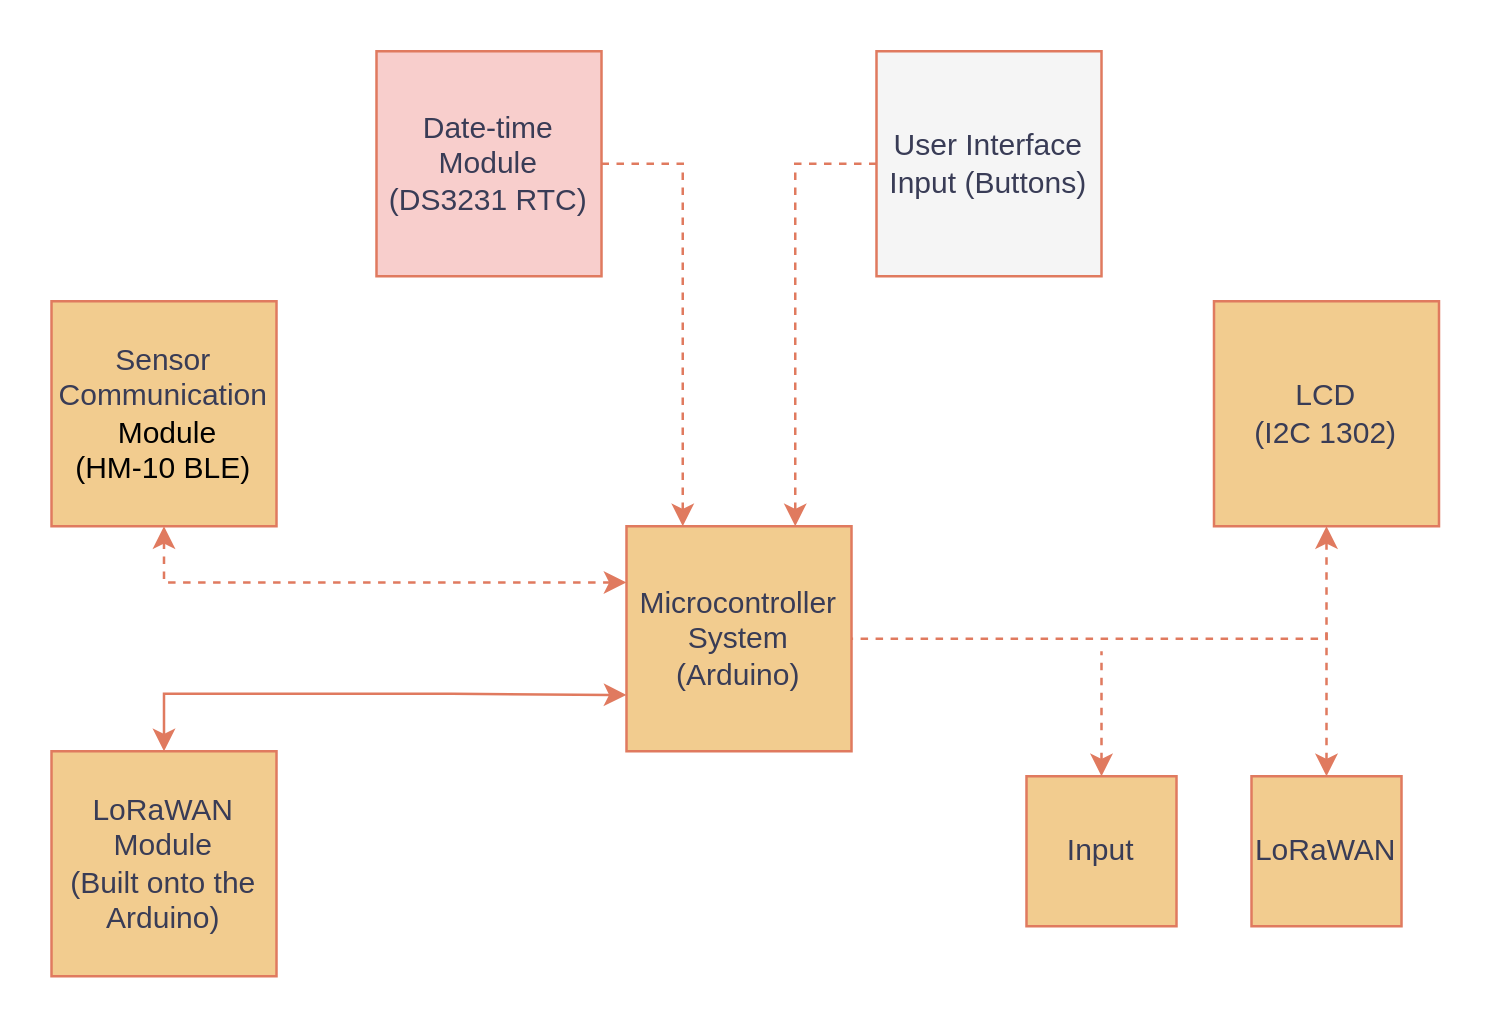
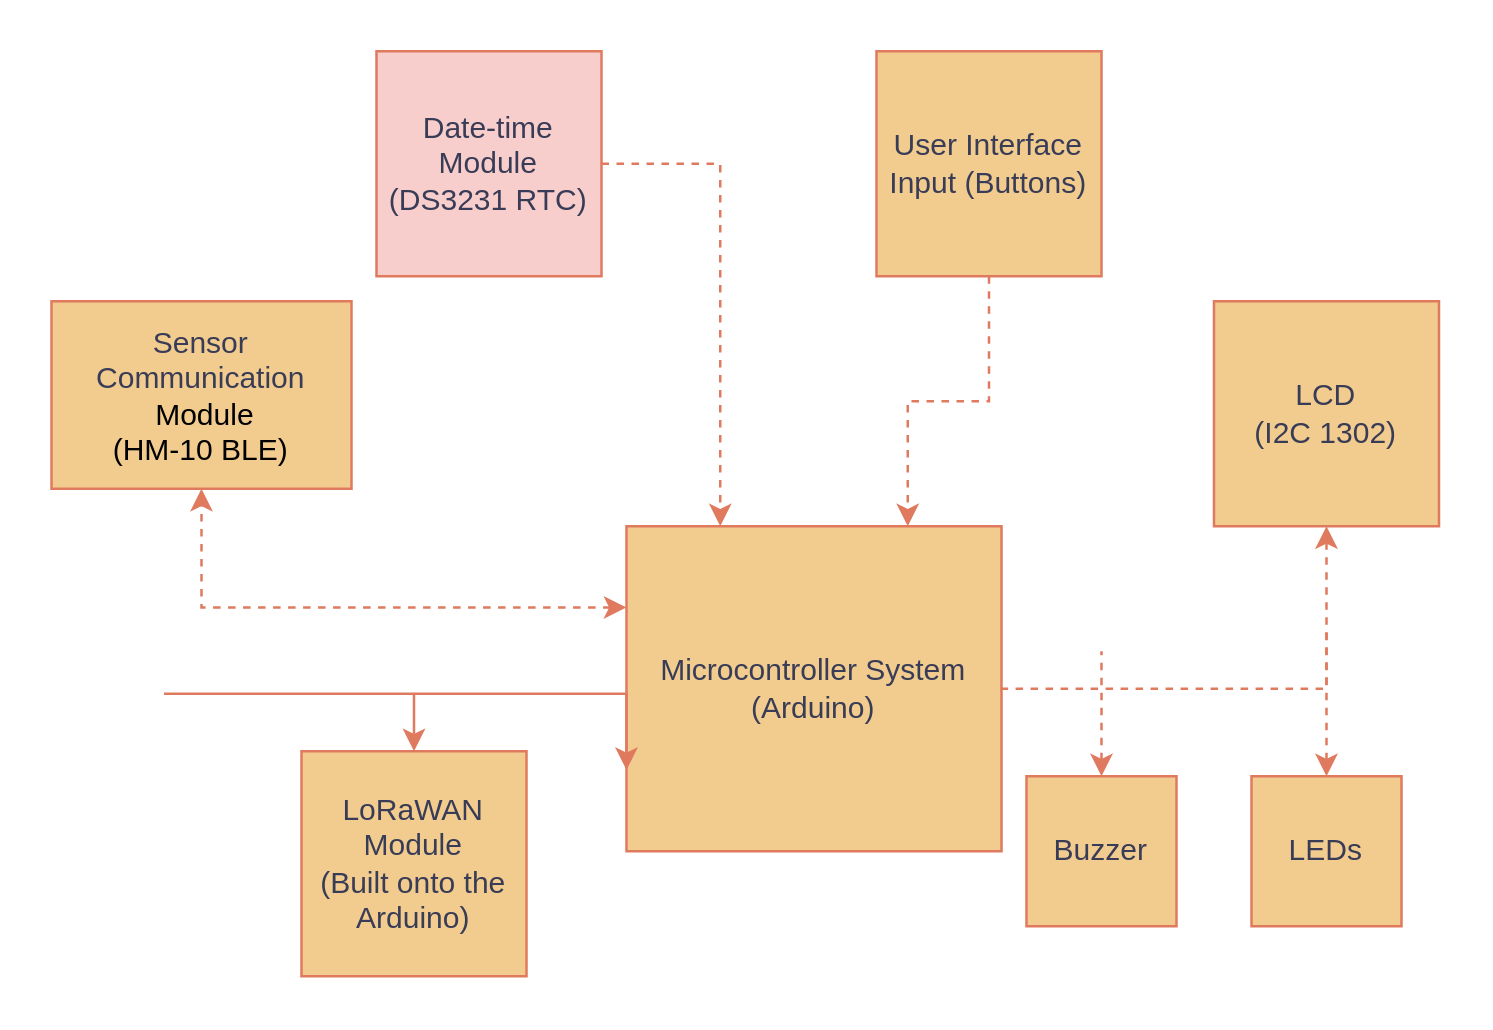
node "User Interface Input (Buttons)": fillcolor #f5f5f5 -> #f2cc8f
node "Sensor Communication Module (HM-10 BLE)": size 225x225 -> 300x188
node "Microcontroller System (Arduino)": size 225x225 -> 375x325
node "Input": label "Input" -> "Buzzer"
node "LoRaWAN": label "LoRaWAN" -> "LEDs"
node "LoRaWAN Module (Built onto the Arduino)": moved (164, 864) -> (414, 864)
